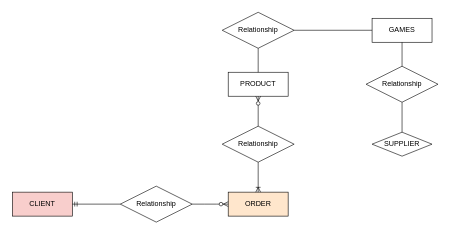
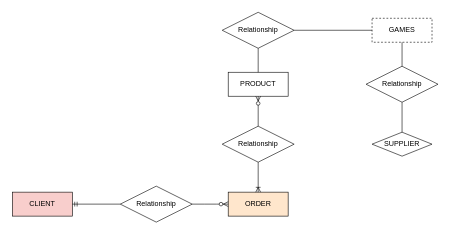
node "GAMES": style solid -> dashed
